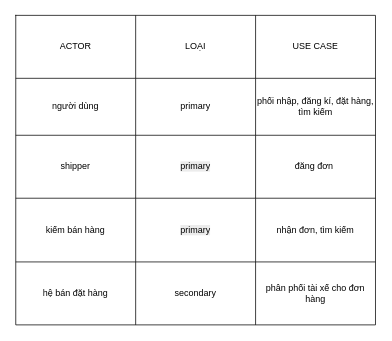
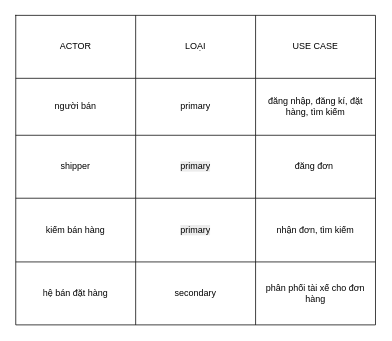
node "người dùng": label "người dùng" -> "người bán"
node "phối nhập, đăng kí, đặt hàng, tìm kiếm": label "phối nhập, đăng kí, đặt hàng, tìm kiếm" -> "đăng nhập, đăng kí, đặt hàng, tìm kiếm"
